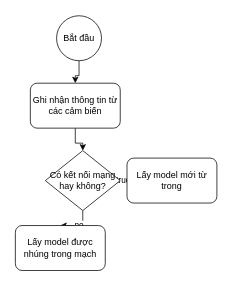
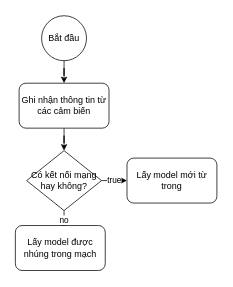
node "Bắt đầu": moved (79, 38) -> (64, 38)
node "Ghi nhận thông tin từ các cảm biến": moved (75, 105) -> (64, 105)
node "Có kết nối mạng hay không?": moved (83, 180) -> (64, 180)
